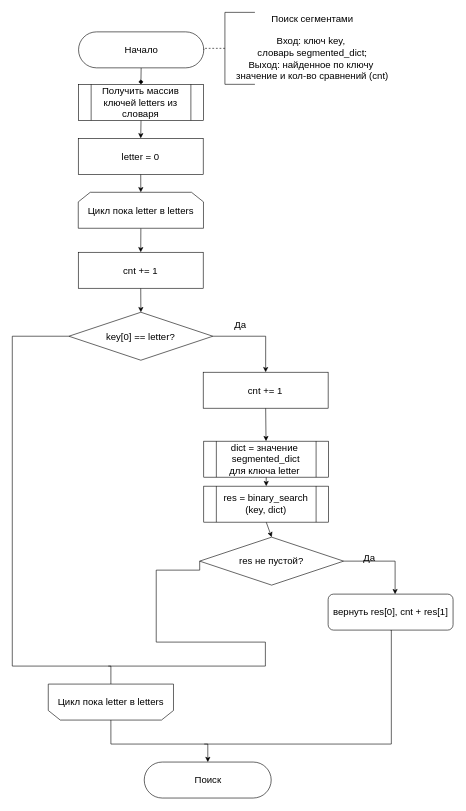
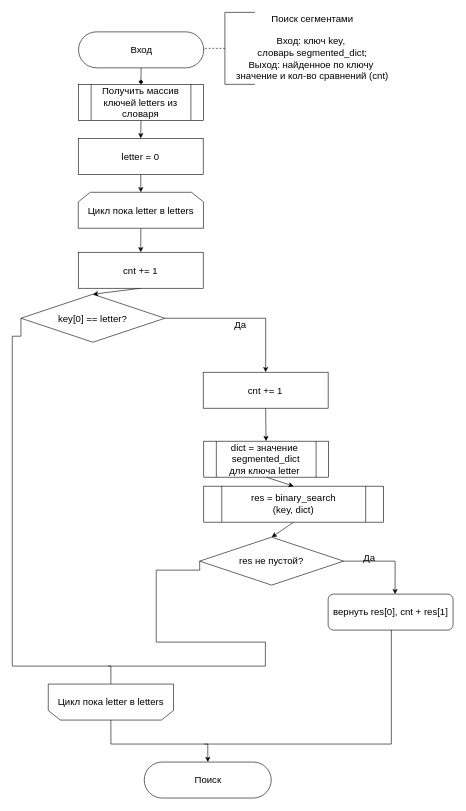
node "Начало": label "Начало" -> "Вход"
node "key[0] == letter?": moved (141, 336) -> (93, 318)
node "res = binary_search (key, dict)": size 125x36 -> 180x36
